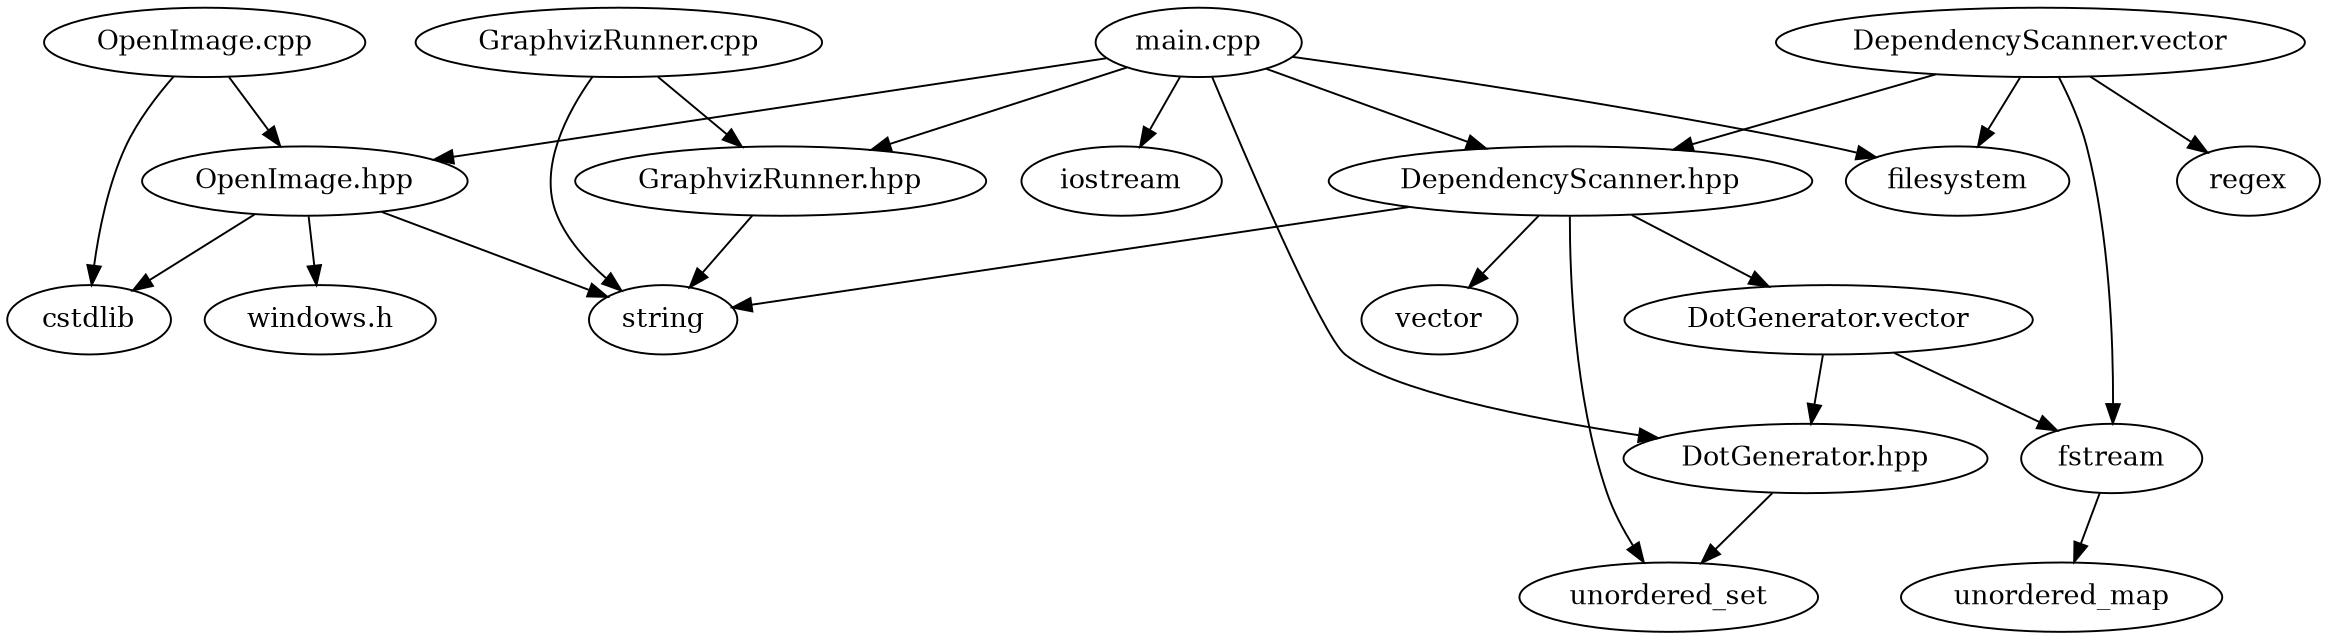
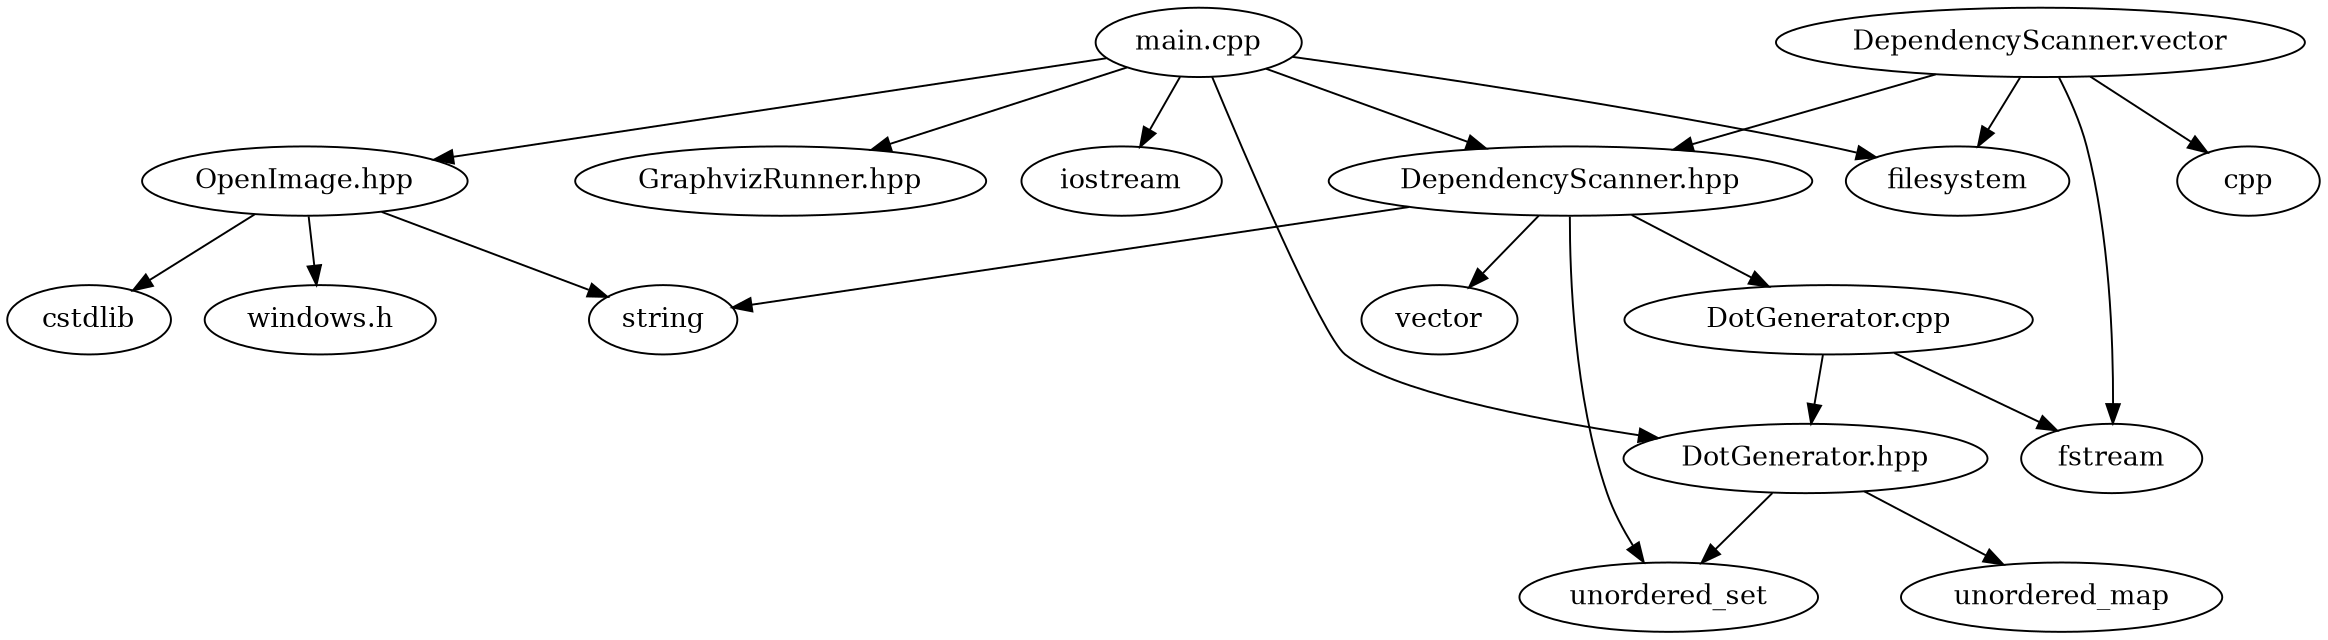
node "OpenImage.cpp": removed
node "GraphvizRunner.cpp": removed
node "regex": label "regex" -> "cpp"
edge "GraphvizRunner.hpp" -> "string": removed
node "DotGenerator.vector": label "DotGenerator.vector" -> "DotGenerator.cpp"
edge "fstream" -> "unordered_map": now "DotGenerator.hpp" -> "unordered_map"
